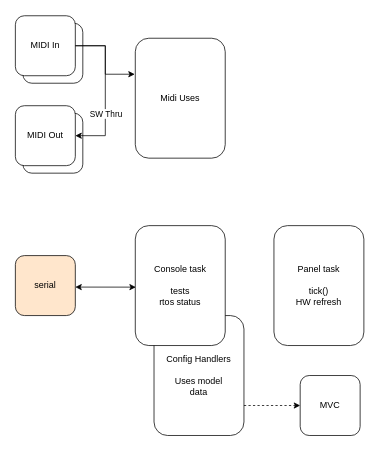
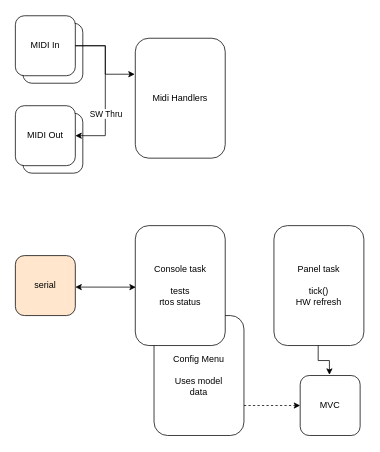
node "Midi Uses": label "Midi Uses" -> "Midi Handlers"
edge "Panel task tick() HW refresh" -> "MVC": added
node "Config Handlers Uses model data": label "Config Handlers Uses model data" -> "Config Menu Uses model data"
